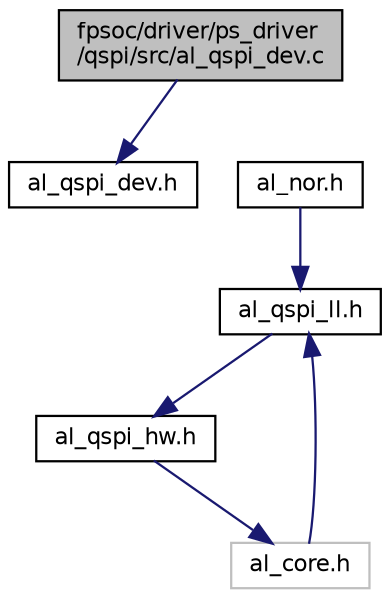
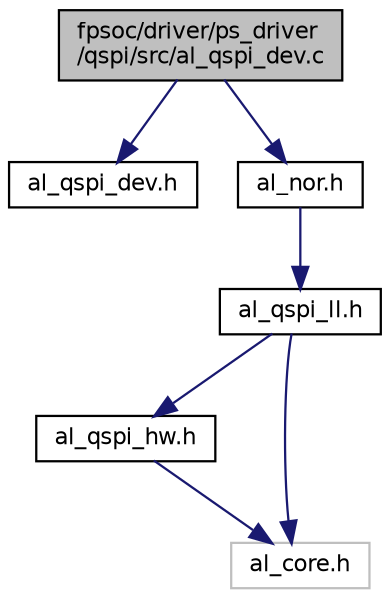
edge "fpsoc/driver/ps_driver /qspi/src/al_qspi_dev.c" -> "al_nor.h": added
edge "al_core.h" -> "al_qspi_ll.h": reversed
